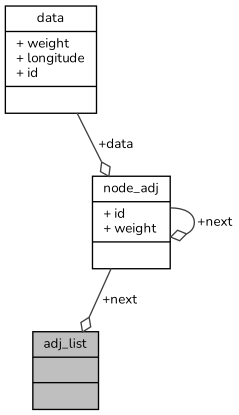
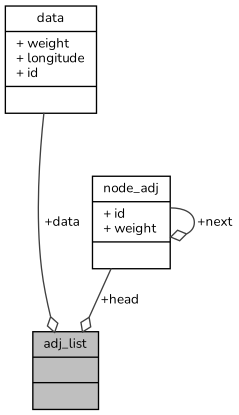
edge "data" -> "node_adj": now "data" -> "adj_list"
edge "node_adj" -> "adj_list": label " +next" -> " +head"
